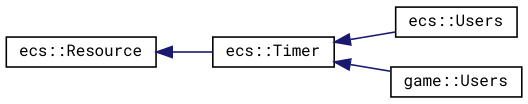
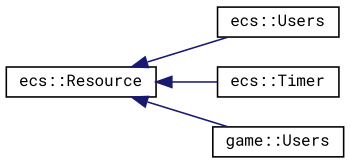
edge "ecs::Users" -> "ecs::Timer": now "ecs::Users" -> "ecs::Resource"
edge "game::Users" -> "ecs::Timer": now "game::Users" -> "ecs::Resource"
